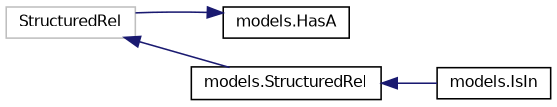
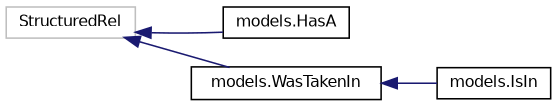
edge "StructuredRel" -> "models.HasA": reversed
node "models.StructuredRel": label "models.StructuredRel" -> "models.WasTakenIn"
